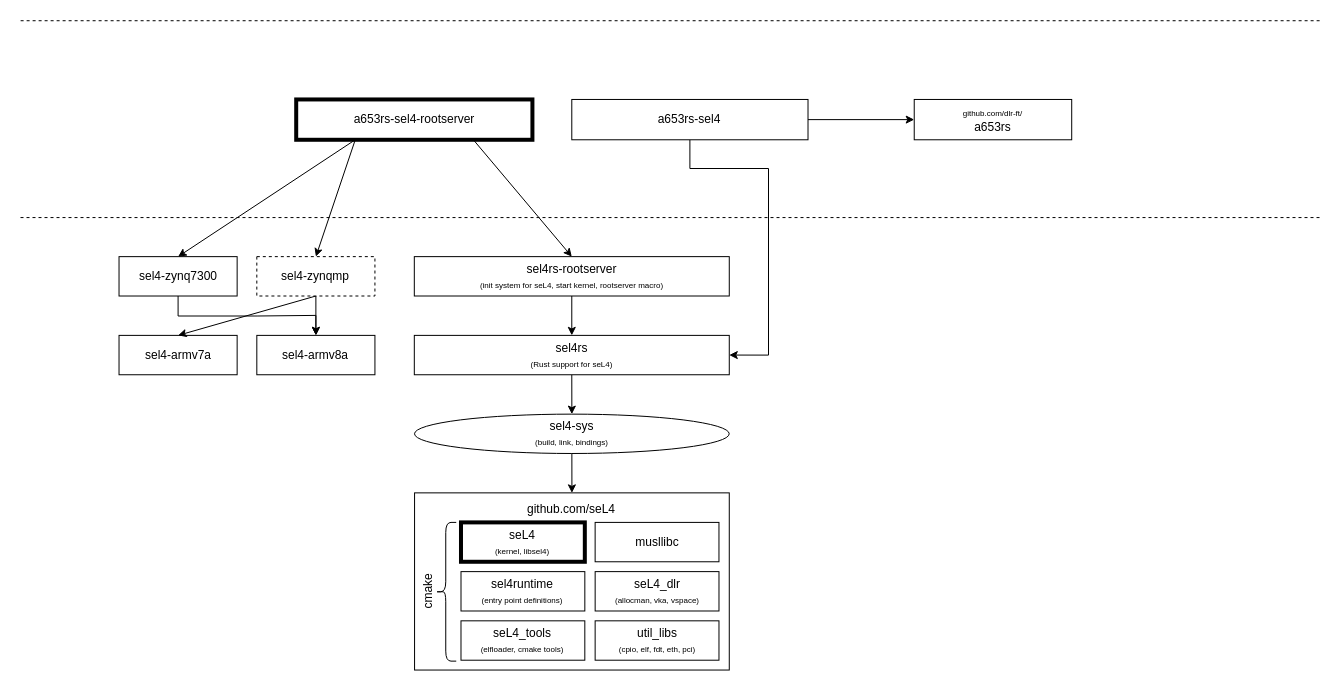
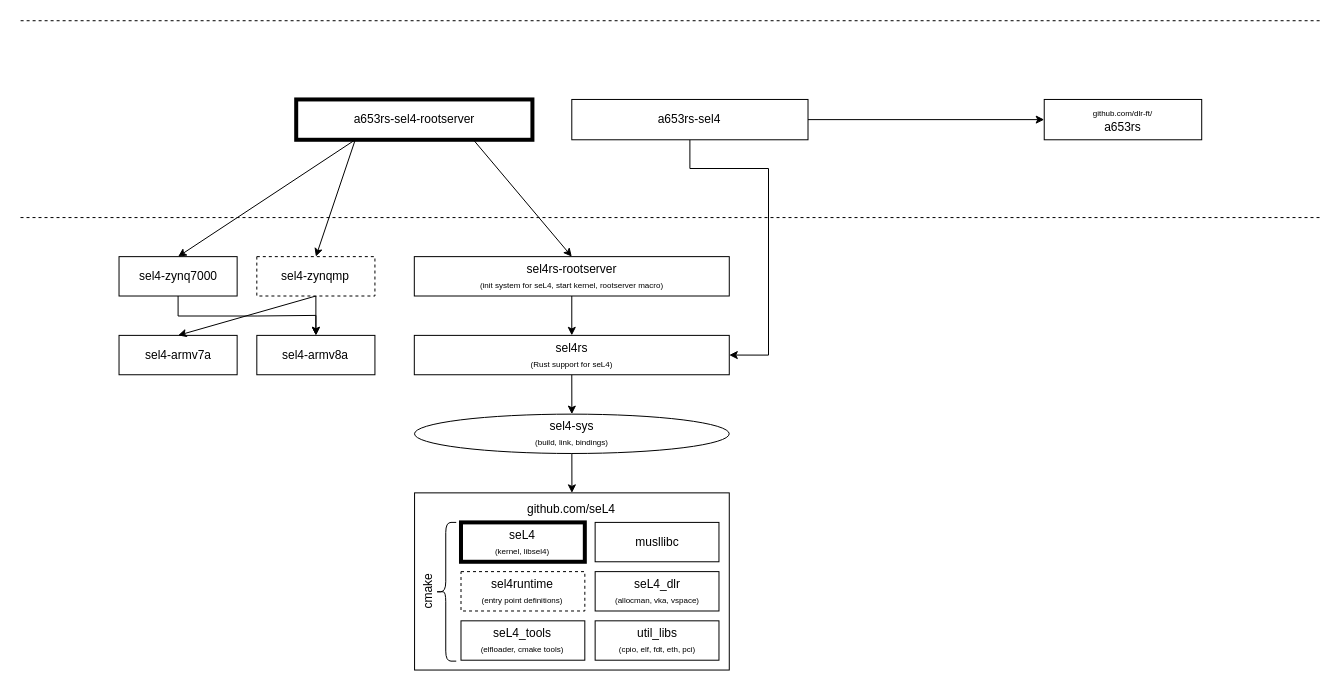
node "github.com/dlr-ft/ a653rs": moved (993, 120) -> (1123, 120)
node "sel4-zynq7300": label "sel4-zynq7300" -> "sel4-zynq7000"
node "sel4runtime (entry point definitions)": style solid -> dashed
